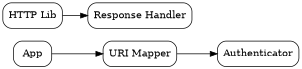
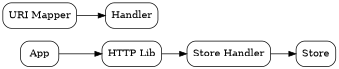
node "Response Handler": label "Response Handler" -> "Store Handler"
edge "App" -> "URI Mapper": now "App" -> "HTTP Lib"
node "Authenticator": label "Authenticator" -> "Handler"
node "Store": added
